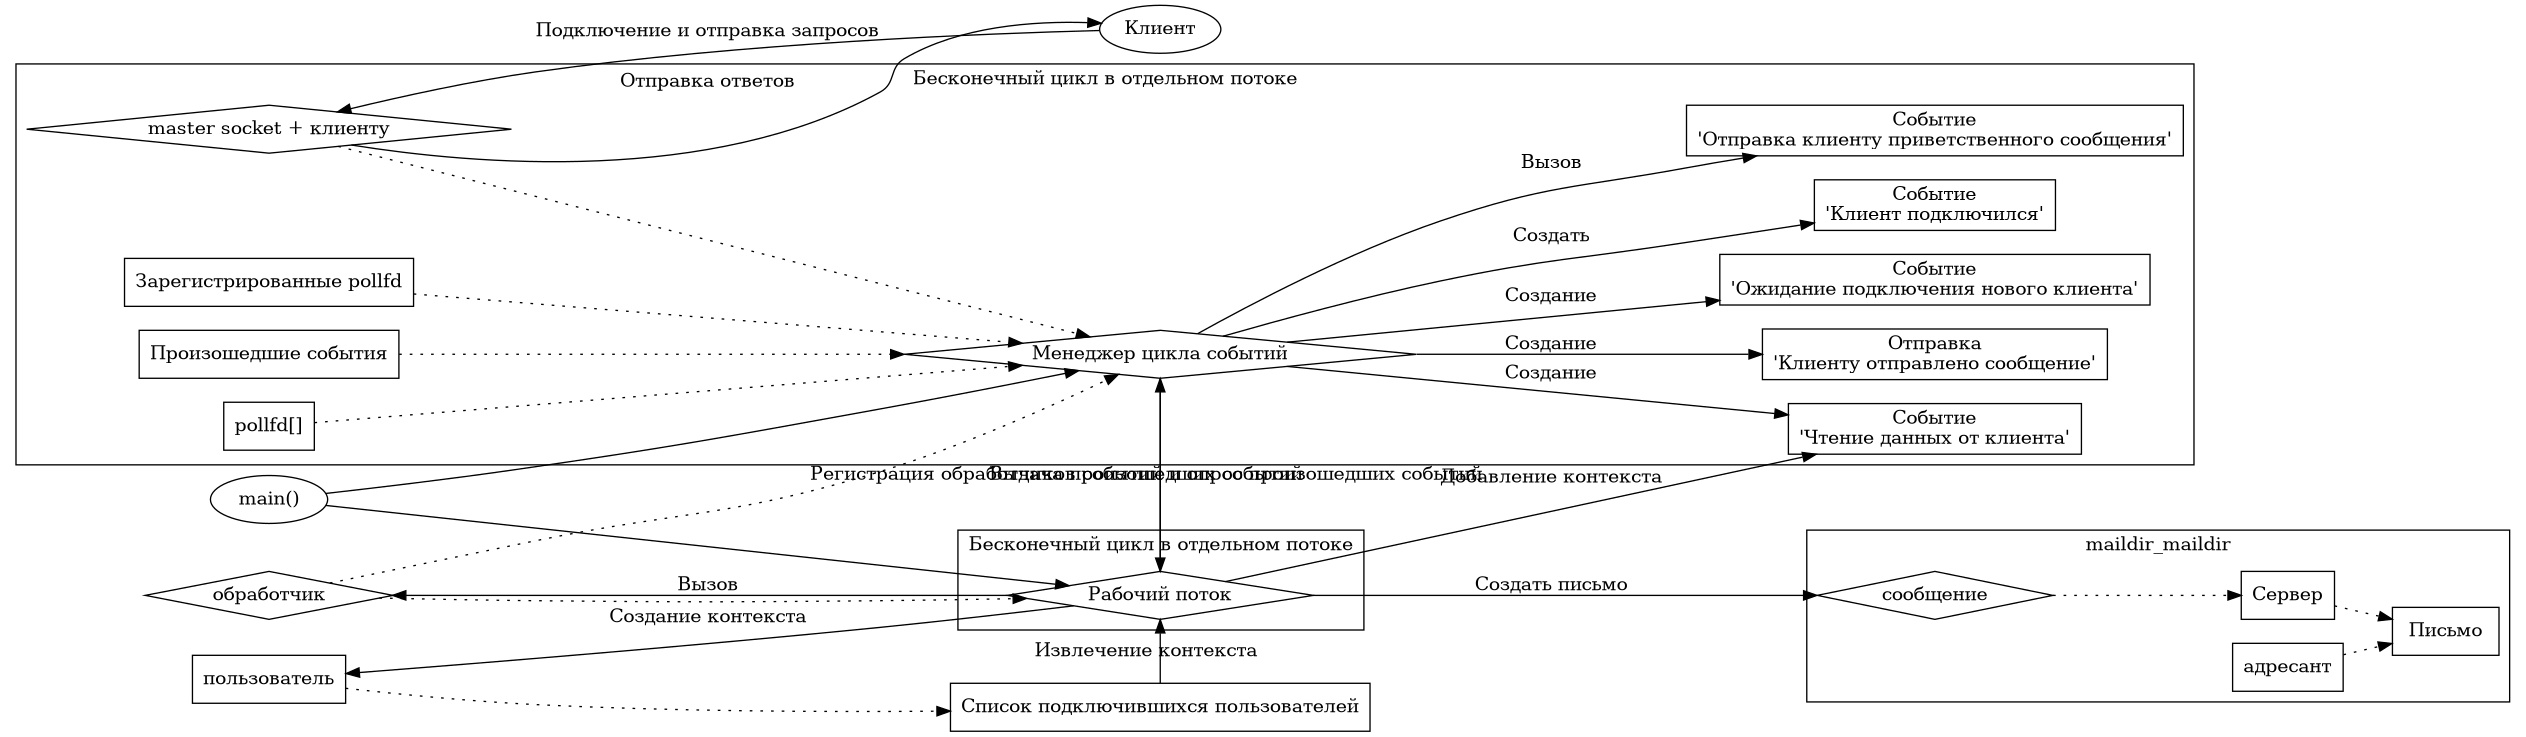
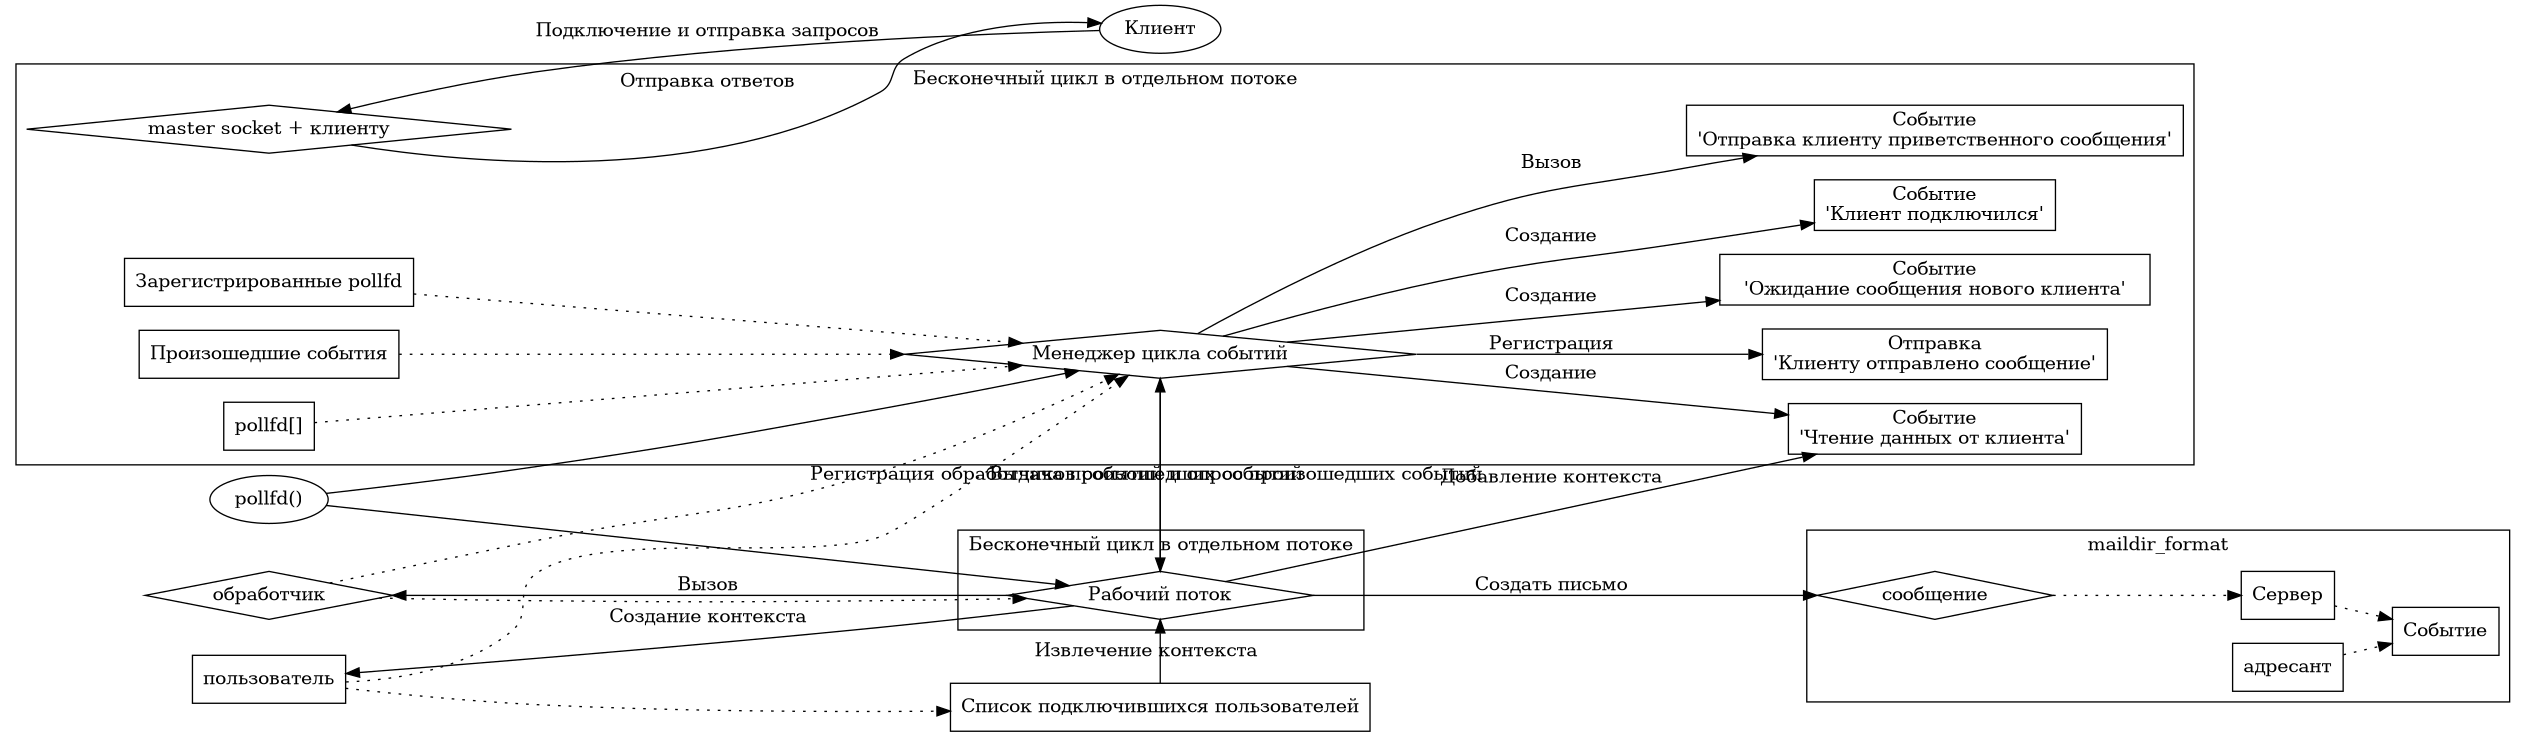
edge "Менеджер цикла событий" -> "Событие 'Клиент подключился'": label "Создать" -> "Создание"
edge "master socket + клиенту" -> "Менеджер цикла событий": now "пользователь" -> "Менеджер цикла событий"
node "Событие 'Ожидание подключения нового клиента'": label "Событие 'Ожидание подключения нового клиента'" -> "Событие 'Ожидание сообщения нового клиента'"
edge "Менеджер цикла событий" -> "Отправка 'Клиенту отправлено сообщение'": label "Создание" -> "Регистрация"
node "main()": label "main()" -> "pollfd()"
cluster "maildir_maildir": label "maildir_maildir" -> "maildir_format"
node "Письмо": label "Письмо" -> "Событие"
